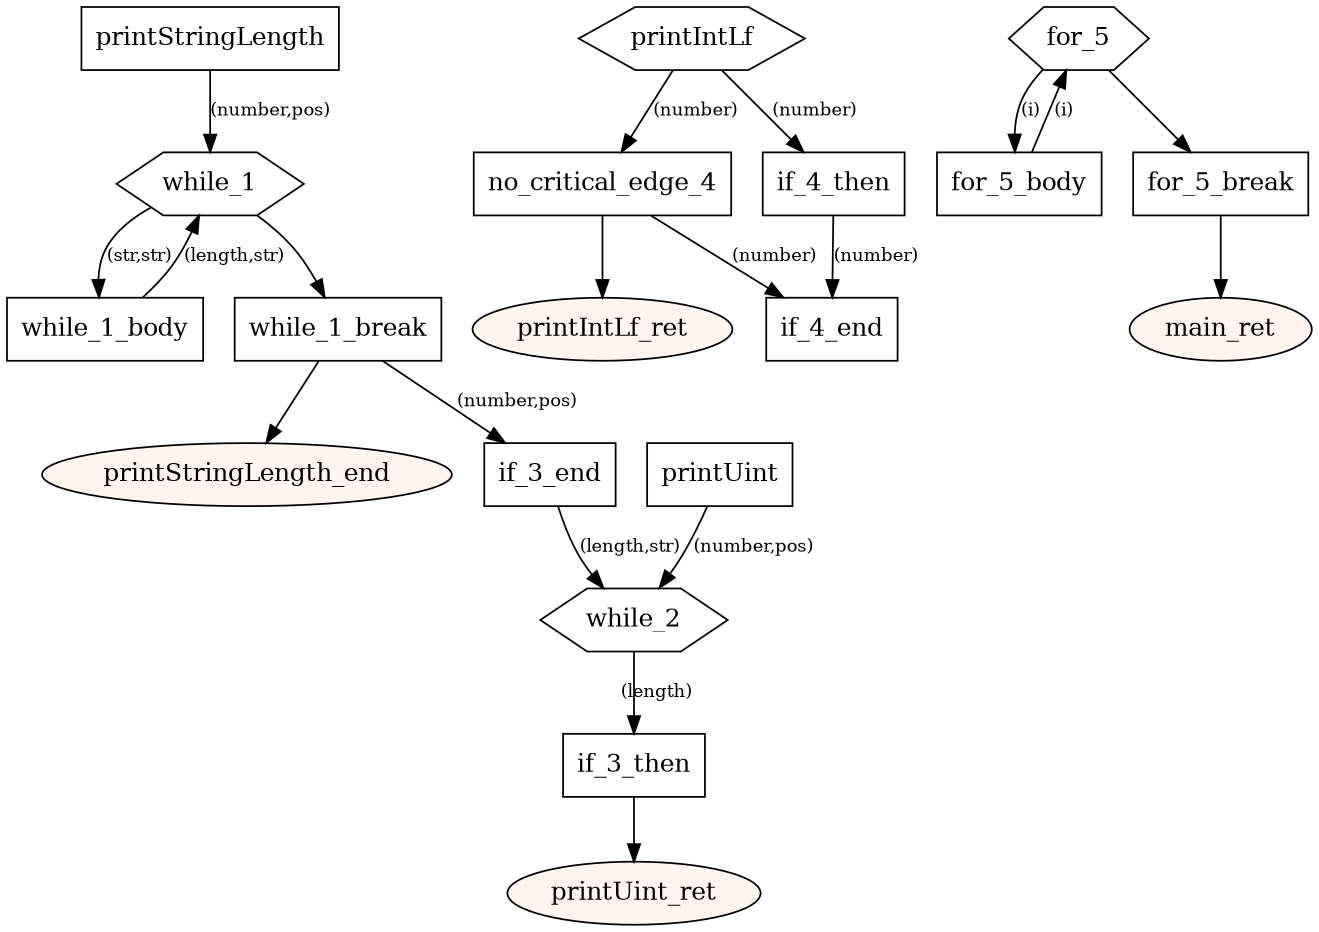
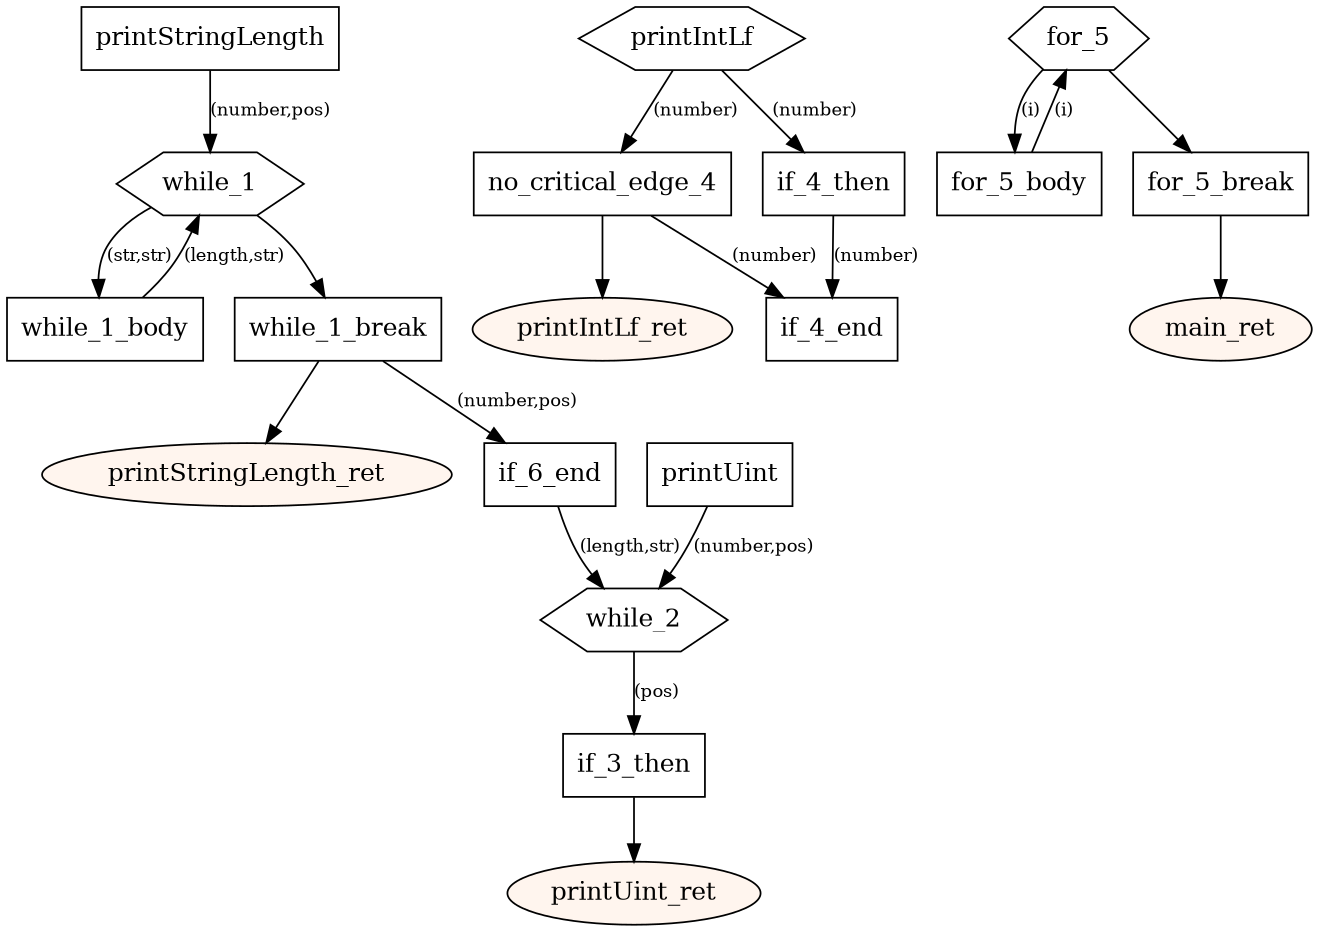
node "printStringLength_end": label "printStringLength_end" -> "printStringLength_ret"
node "if_3_end": label "if_3_end" -> "if_6_end"
edge "while_2" -> "if_3_then": label "(length)" -> "(pos)"
